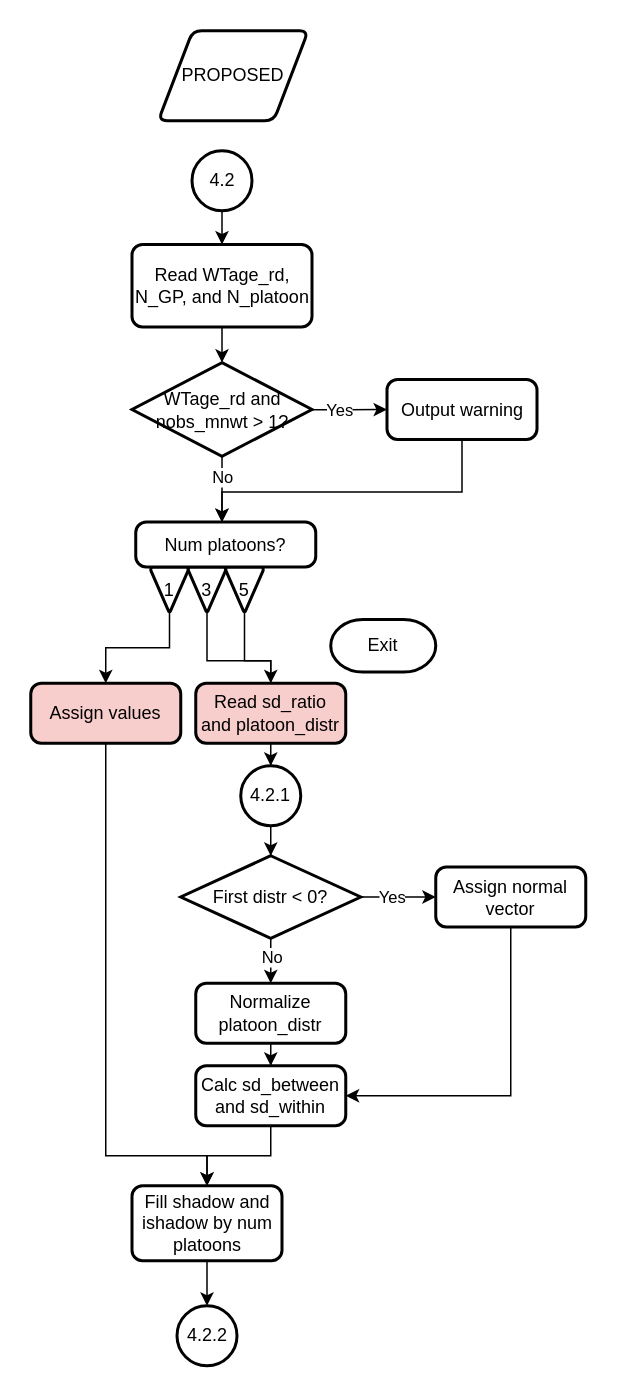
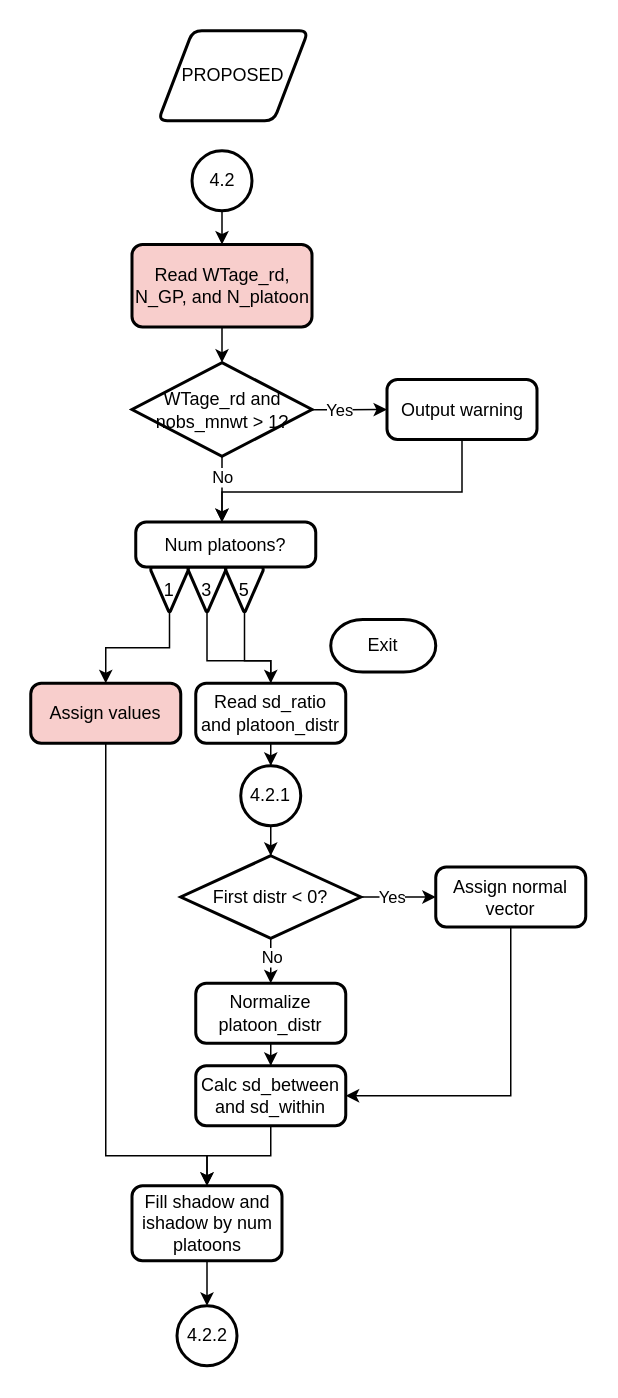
node "Read WTage_rd, N_GP, and N_platoon": fillcolor #ffffff -> #f8cecc
node "Read sd_ratio and platoon_distr": fillcolor #f8cecc -> #ffffff
